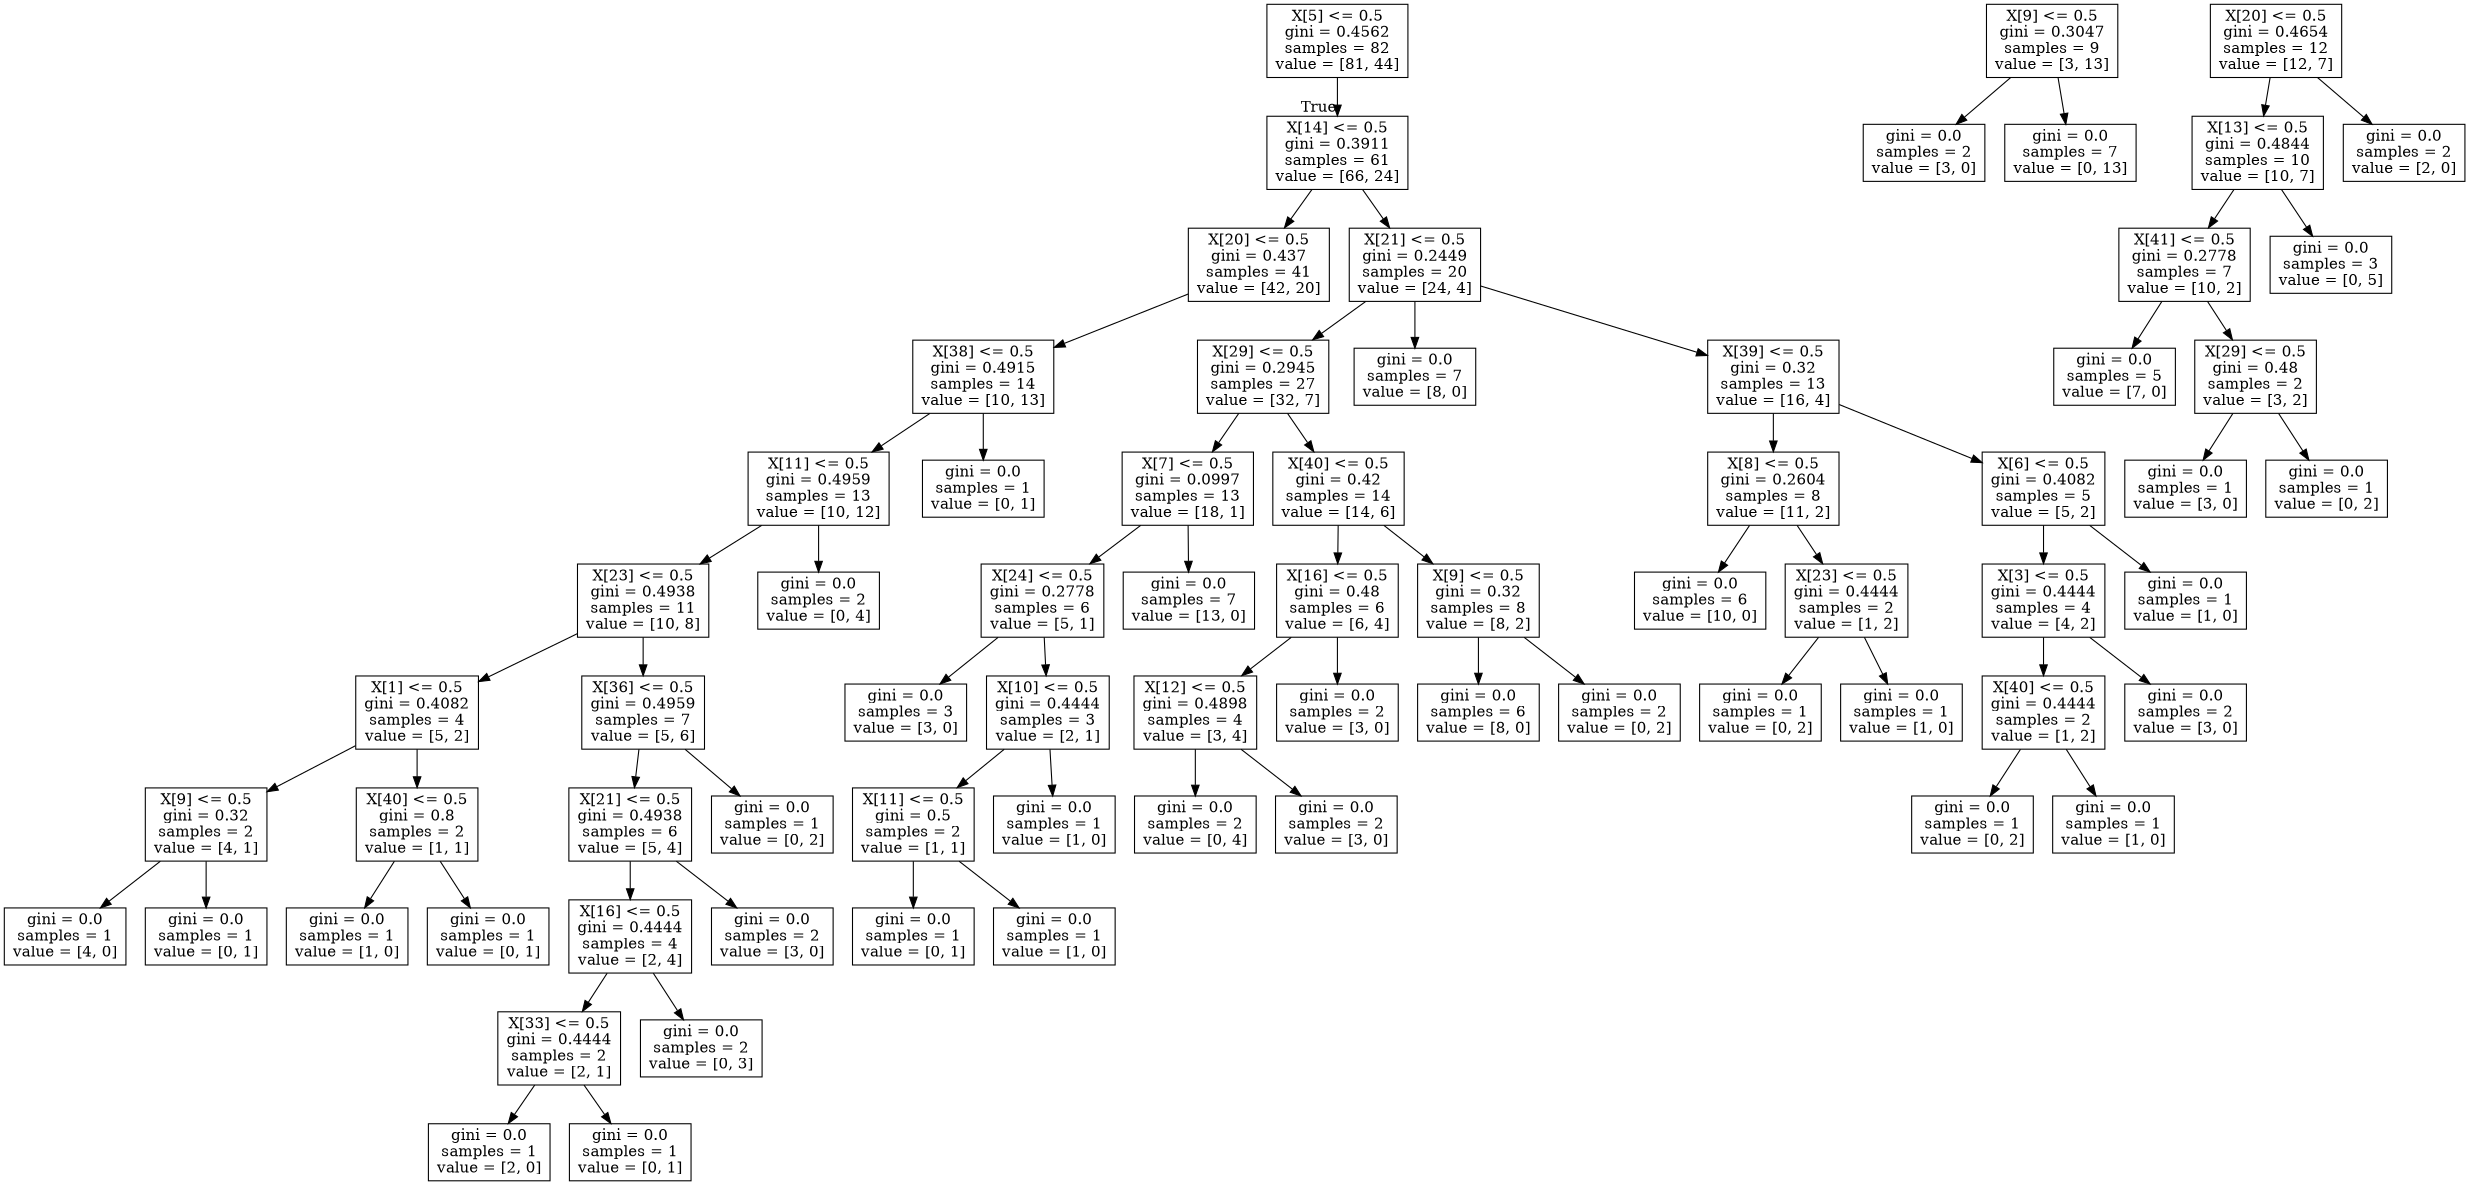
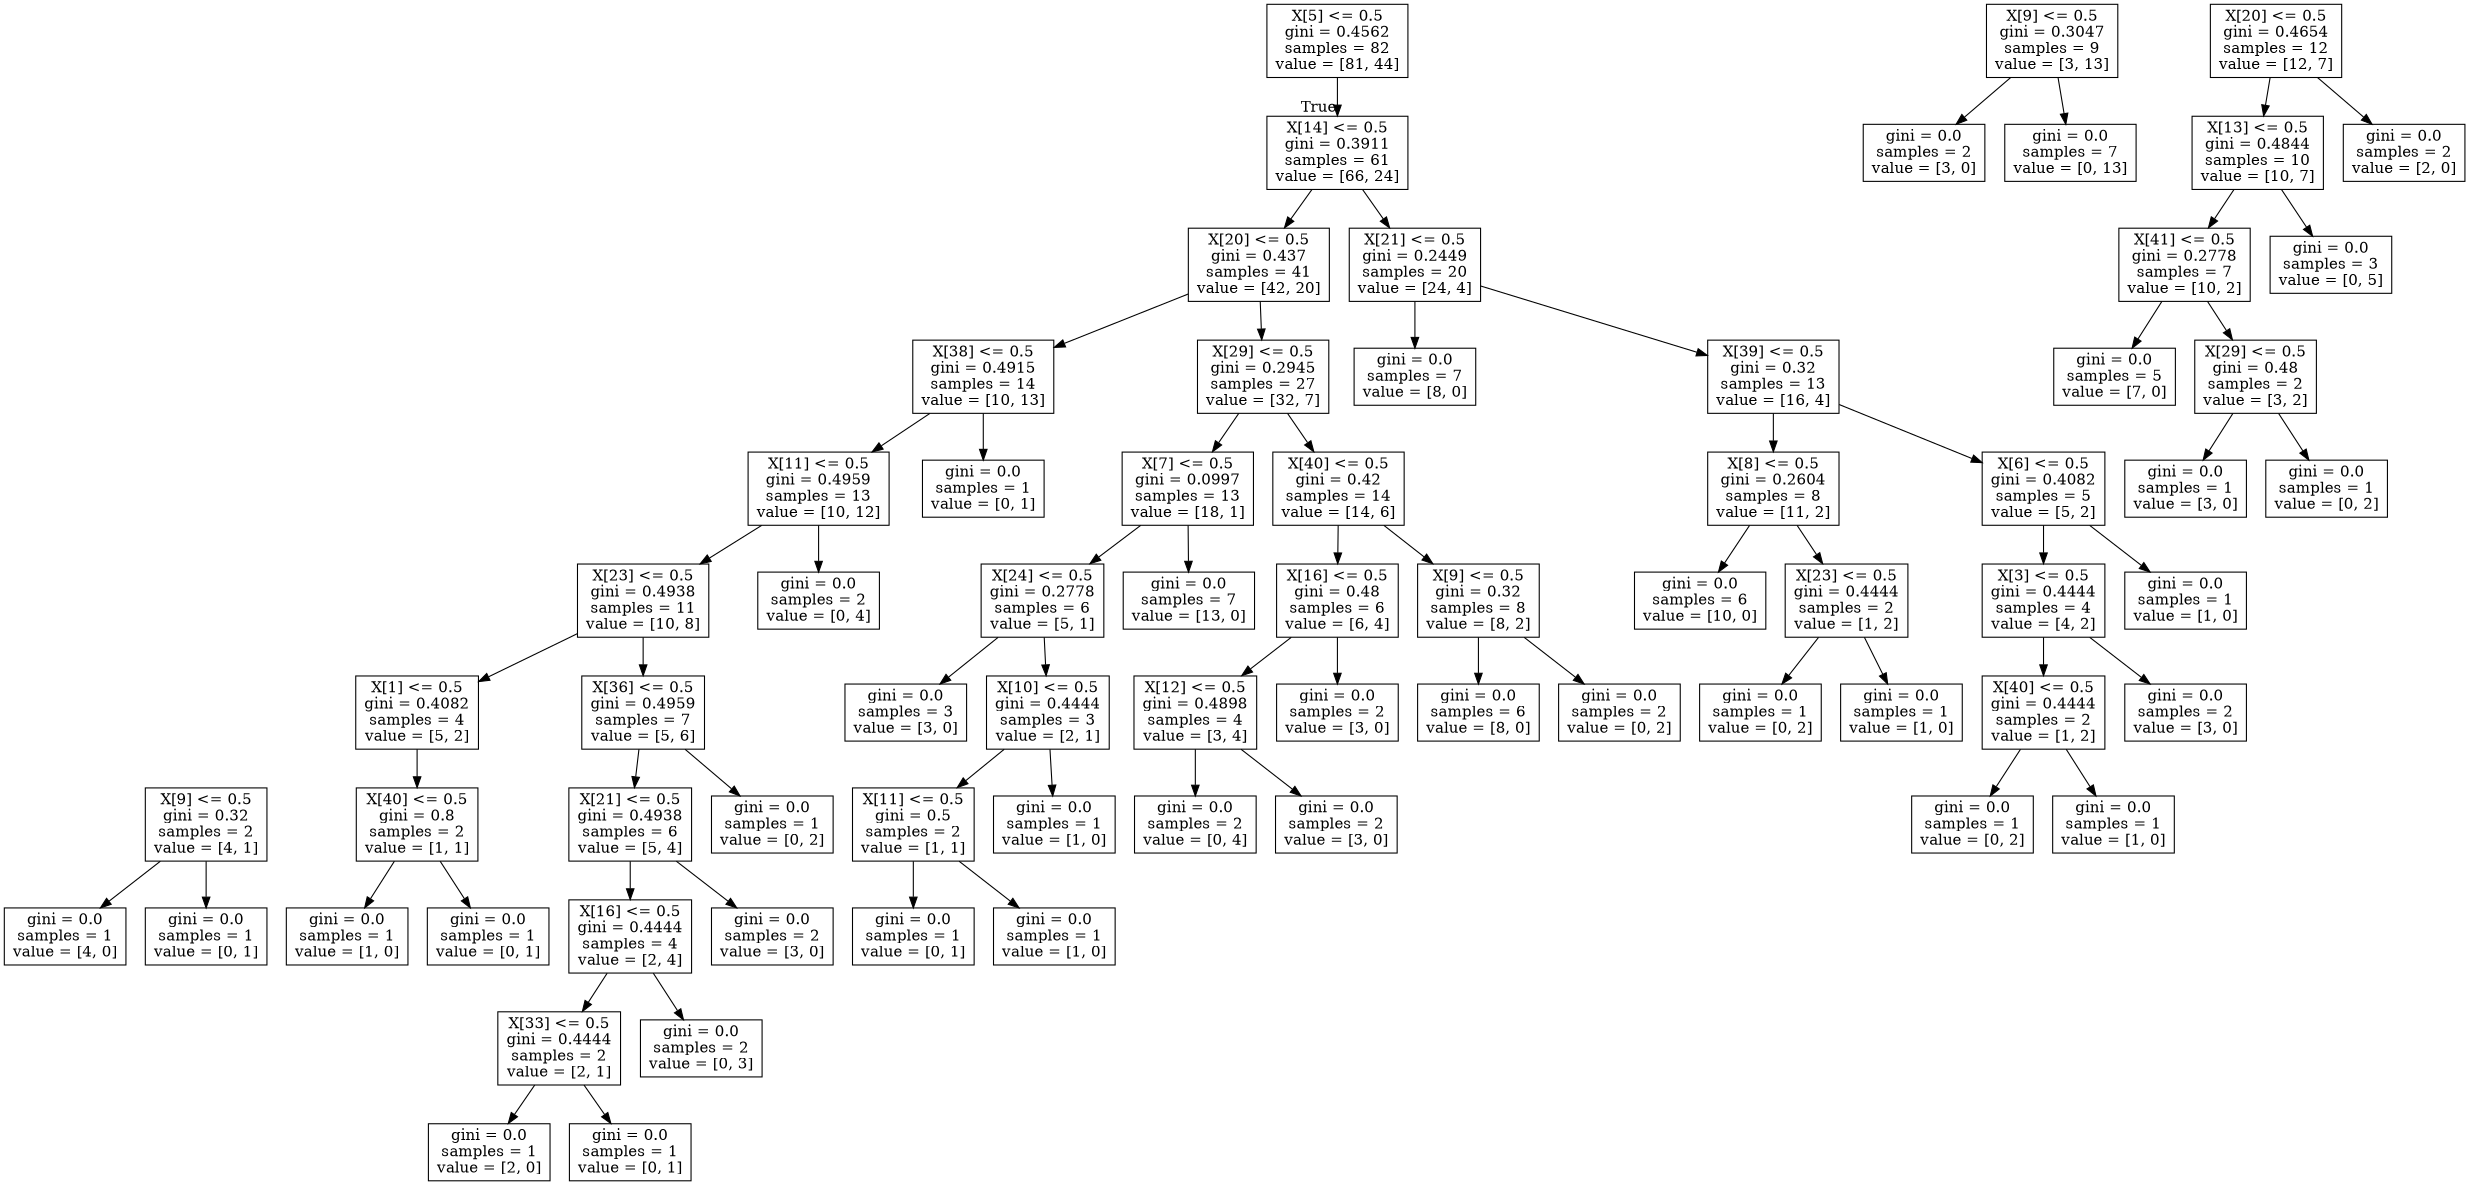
edge "X[21] <= 0.5 gini = 0.2449 samples = 20 value = [24, 4]" -> "X[29] <= 0.5 gini = 0.2945 samples = 27 value = [32, 7]": now "X[20] <= 0.5 gini = 0.437 samples = 41 value = [42, 20]" -> "X[29] <= 0.5 gini = 0.2945 samples = 27 value = [32, 7]"
edge "X[1] <= 0.5 gini = 0.4082 samples = 4 value = [5, 2]" -> "X[9] <= 0.5 gini = 0.32 samples = 2 value = [4, 1]": removed
